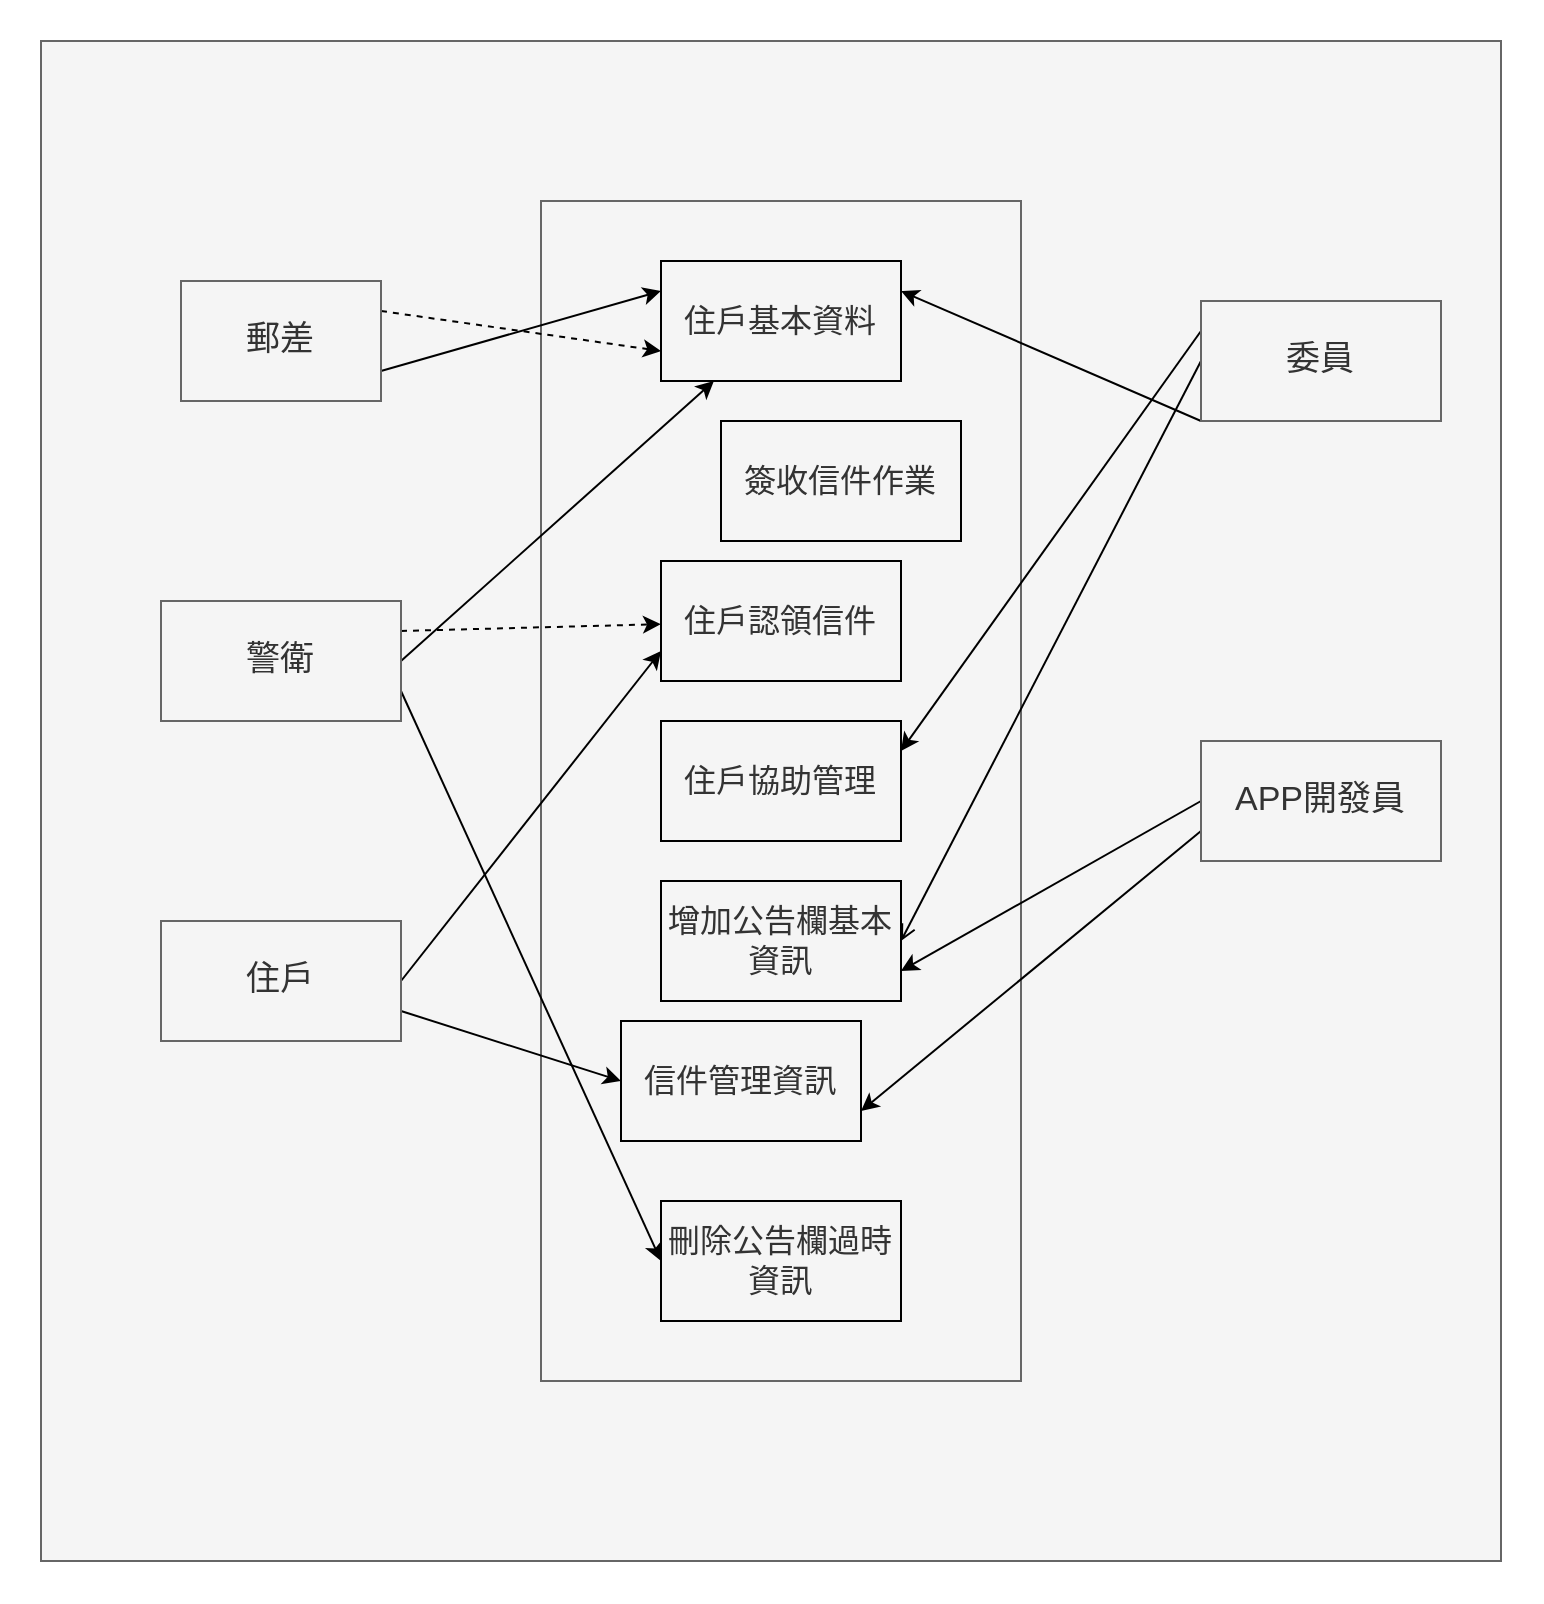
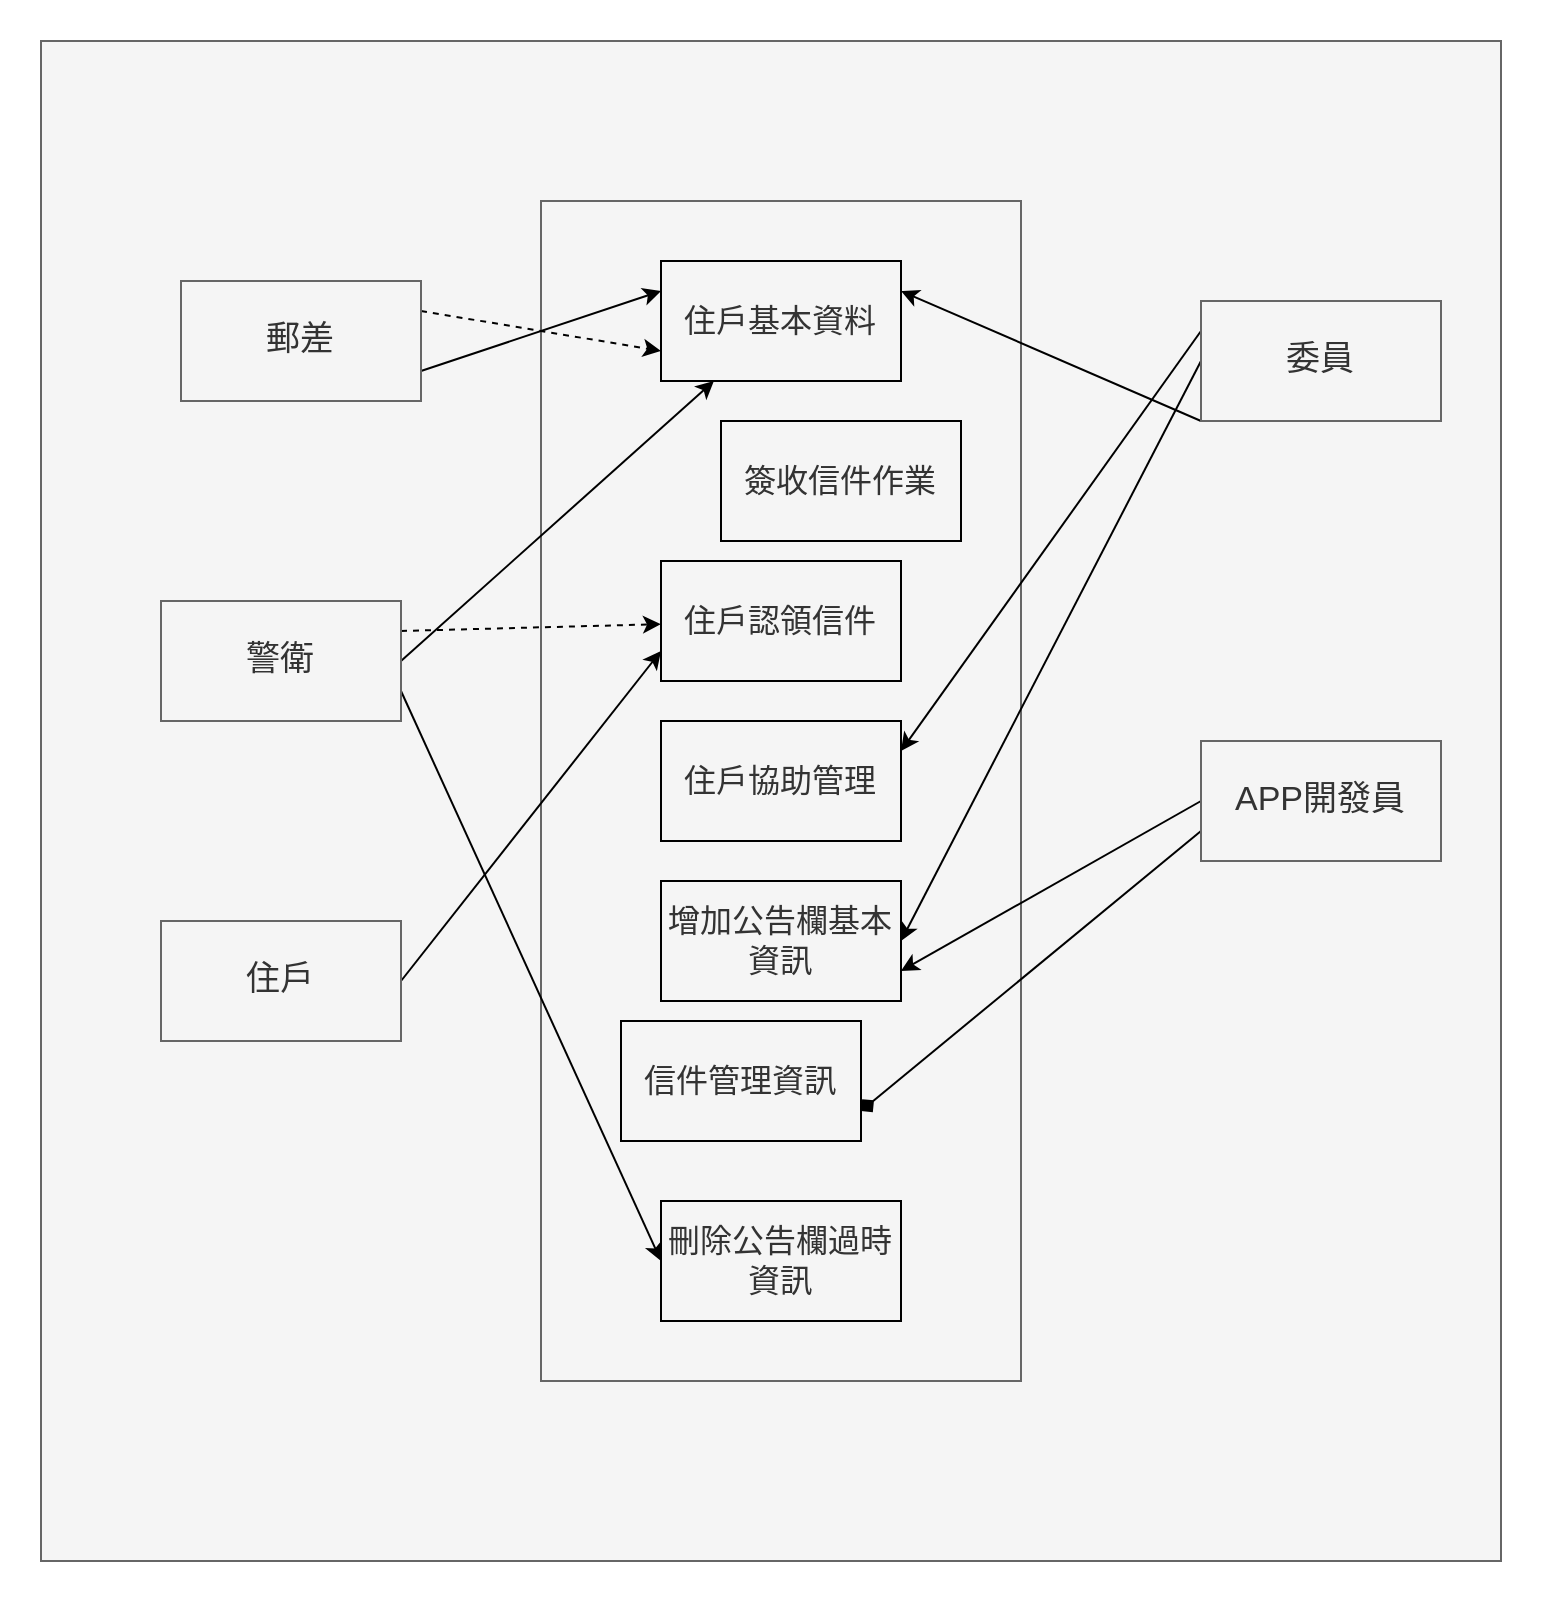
node "郵差": size 200x120 -> 240x120
edge "委員" -> "增加公告欄基本資訊": arrowhead open -> classic
edge "住戶" -> "信件管理資訊": removed
edge "APP開發員" -> "信件管理資訊": arrowhead classic -> diamond
